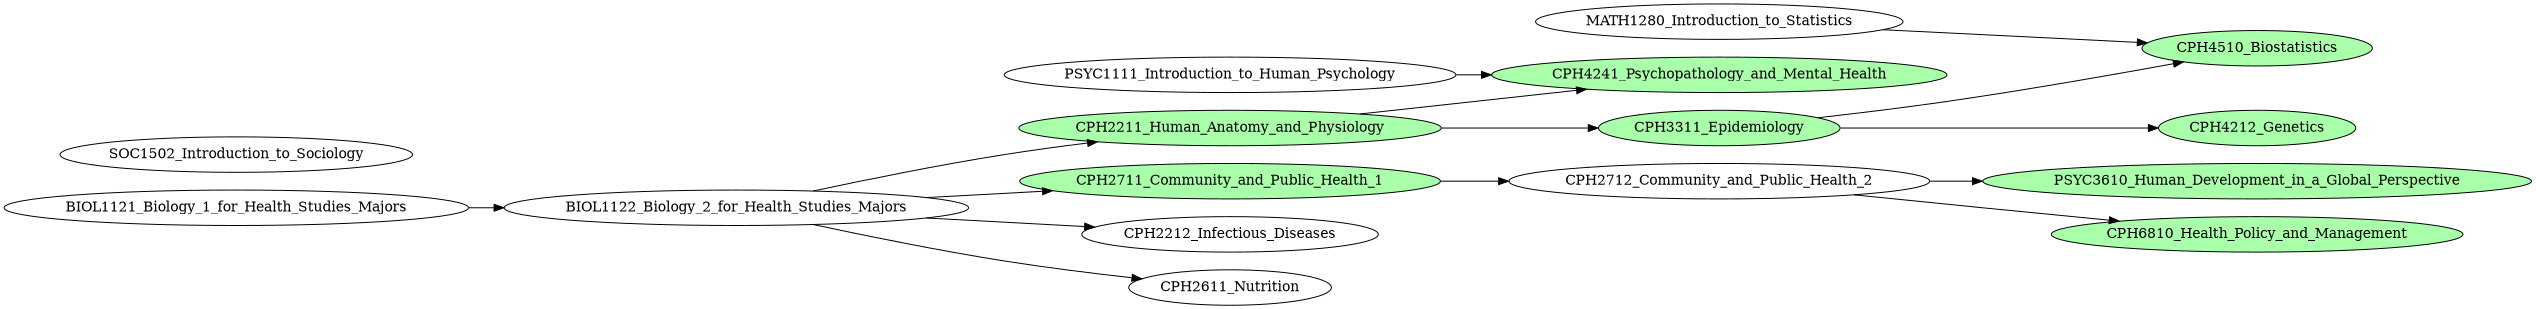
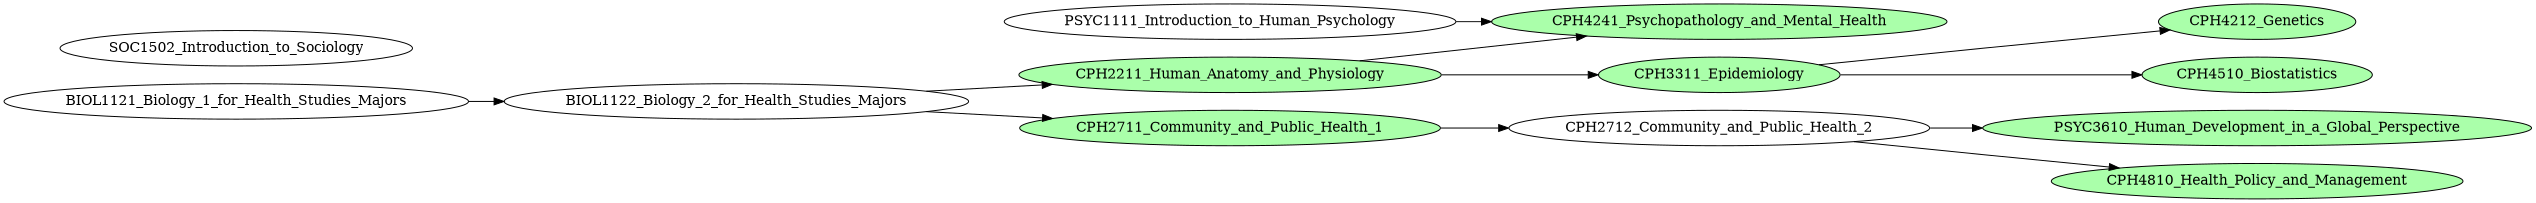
node "MATH1280_Introduction_to_Statistics": removed
node "CPH2212_Infectious_Diseases": removed
node "CPH6810_Health_Policy_and_Management": label "CPH6810_Health_Policy_and_Management" -> "CPH4810_Health_Policy_and_Management"
node "CPH2611_Nutrition": removed
